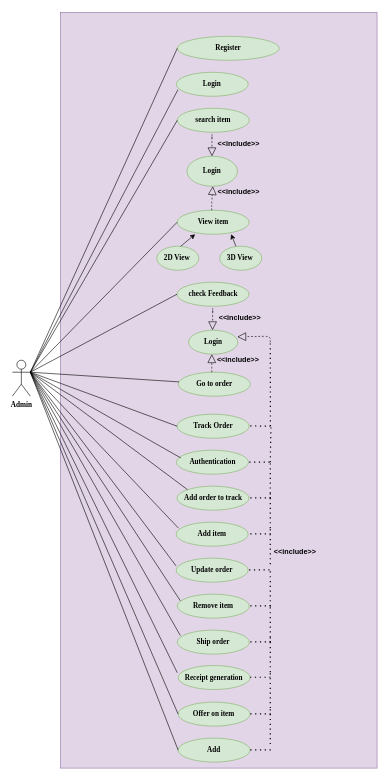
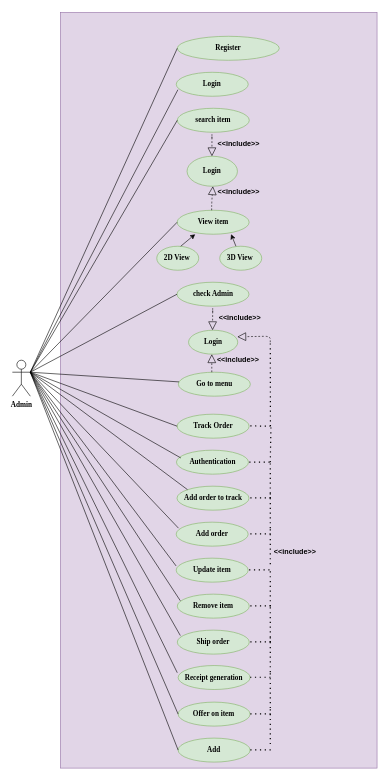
node "check Feedback": label "check Feedback" -> "check Admin"
node "Go to order": label "Go to order" -> "Go to menu"
node "Add item": label "Add item" -> "Add order"
node "Update order": label "Update order" -> "Update item"
